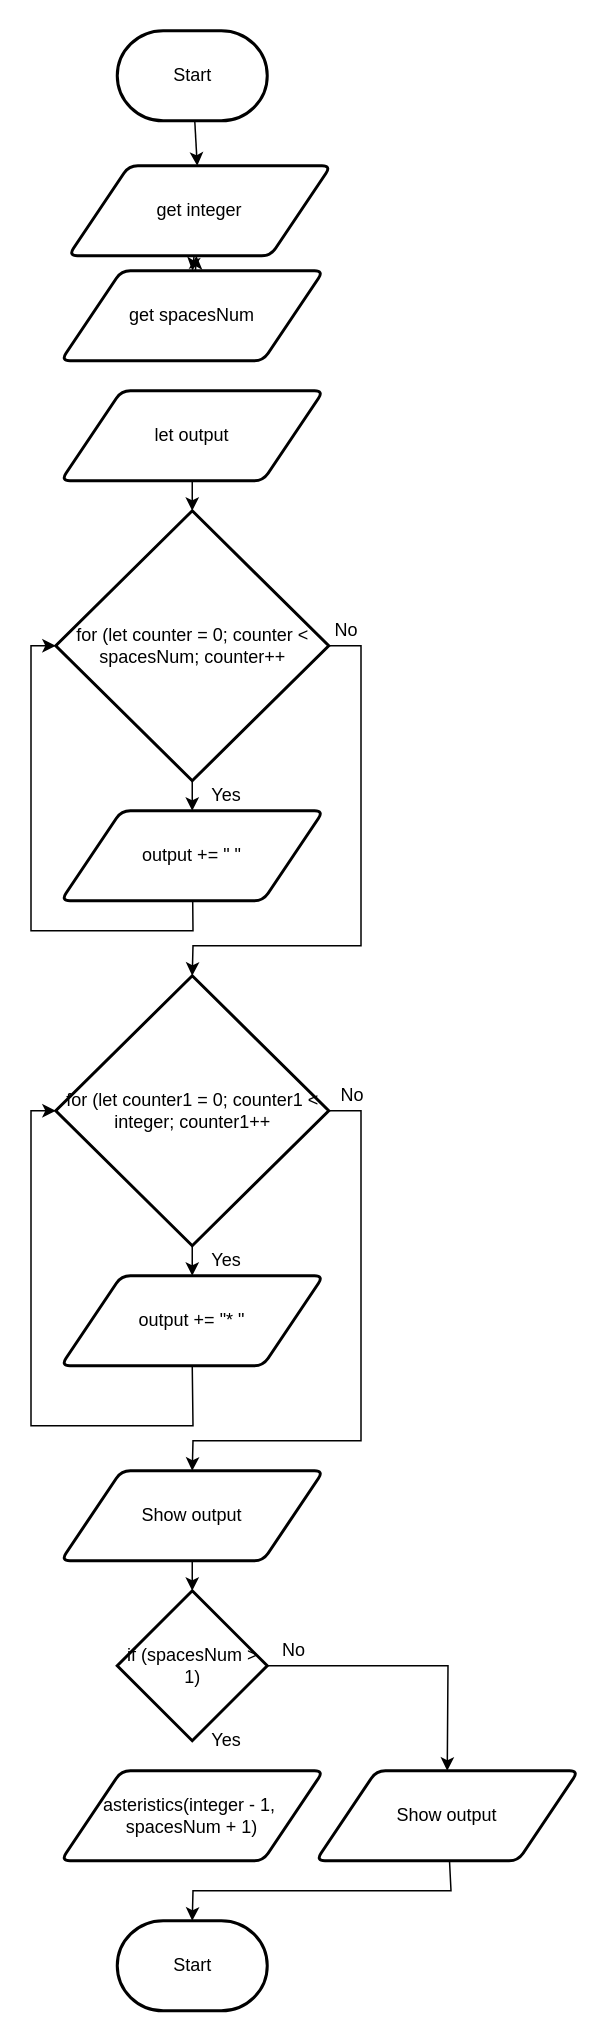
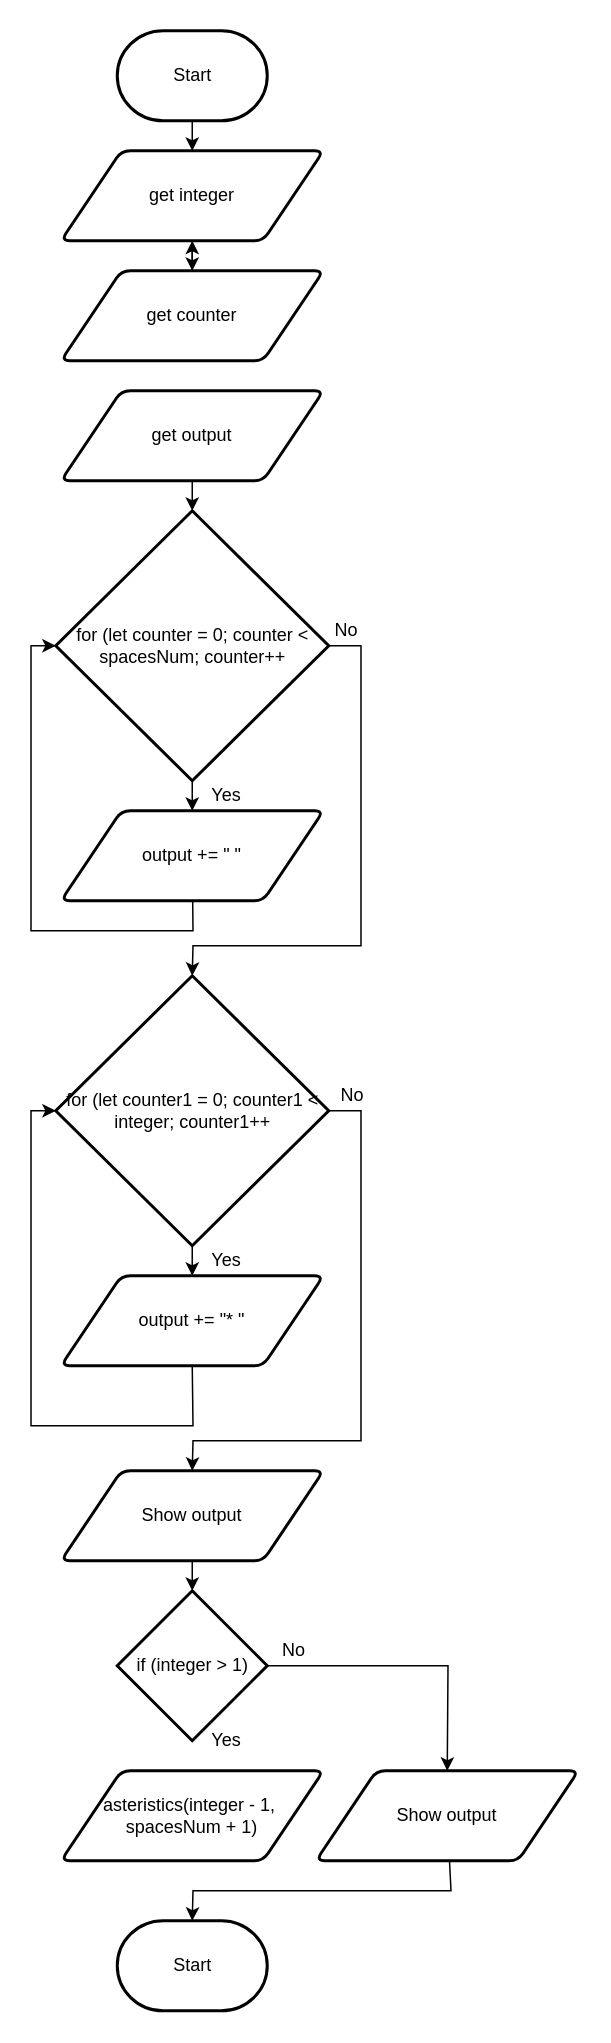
node "get integer": moved (200, 211) -> (192, 196)
node "get spacesNum": label "get spacesNum" -> "get counter"
node "let output": label "let output" -> "get output"
node "if (spacesNum > 1)": label "if (spacesNum > 1)" -> "if (integer > 1)"
